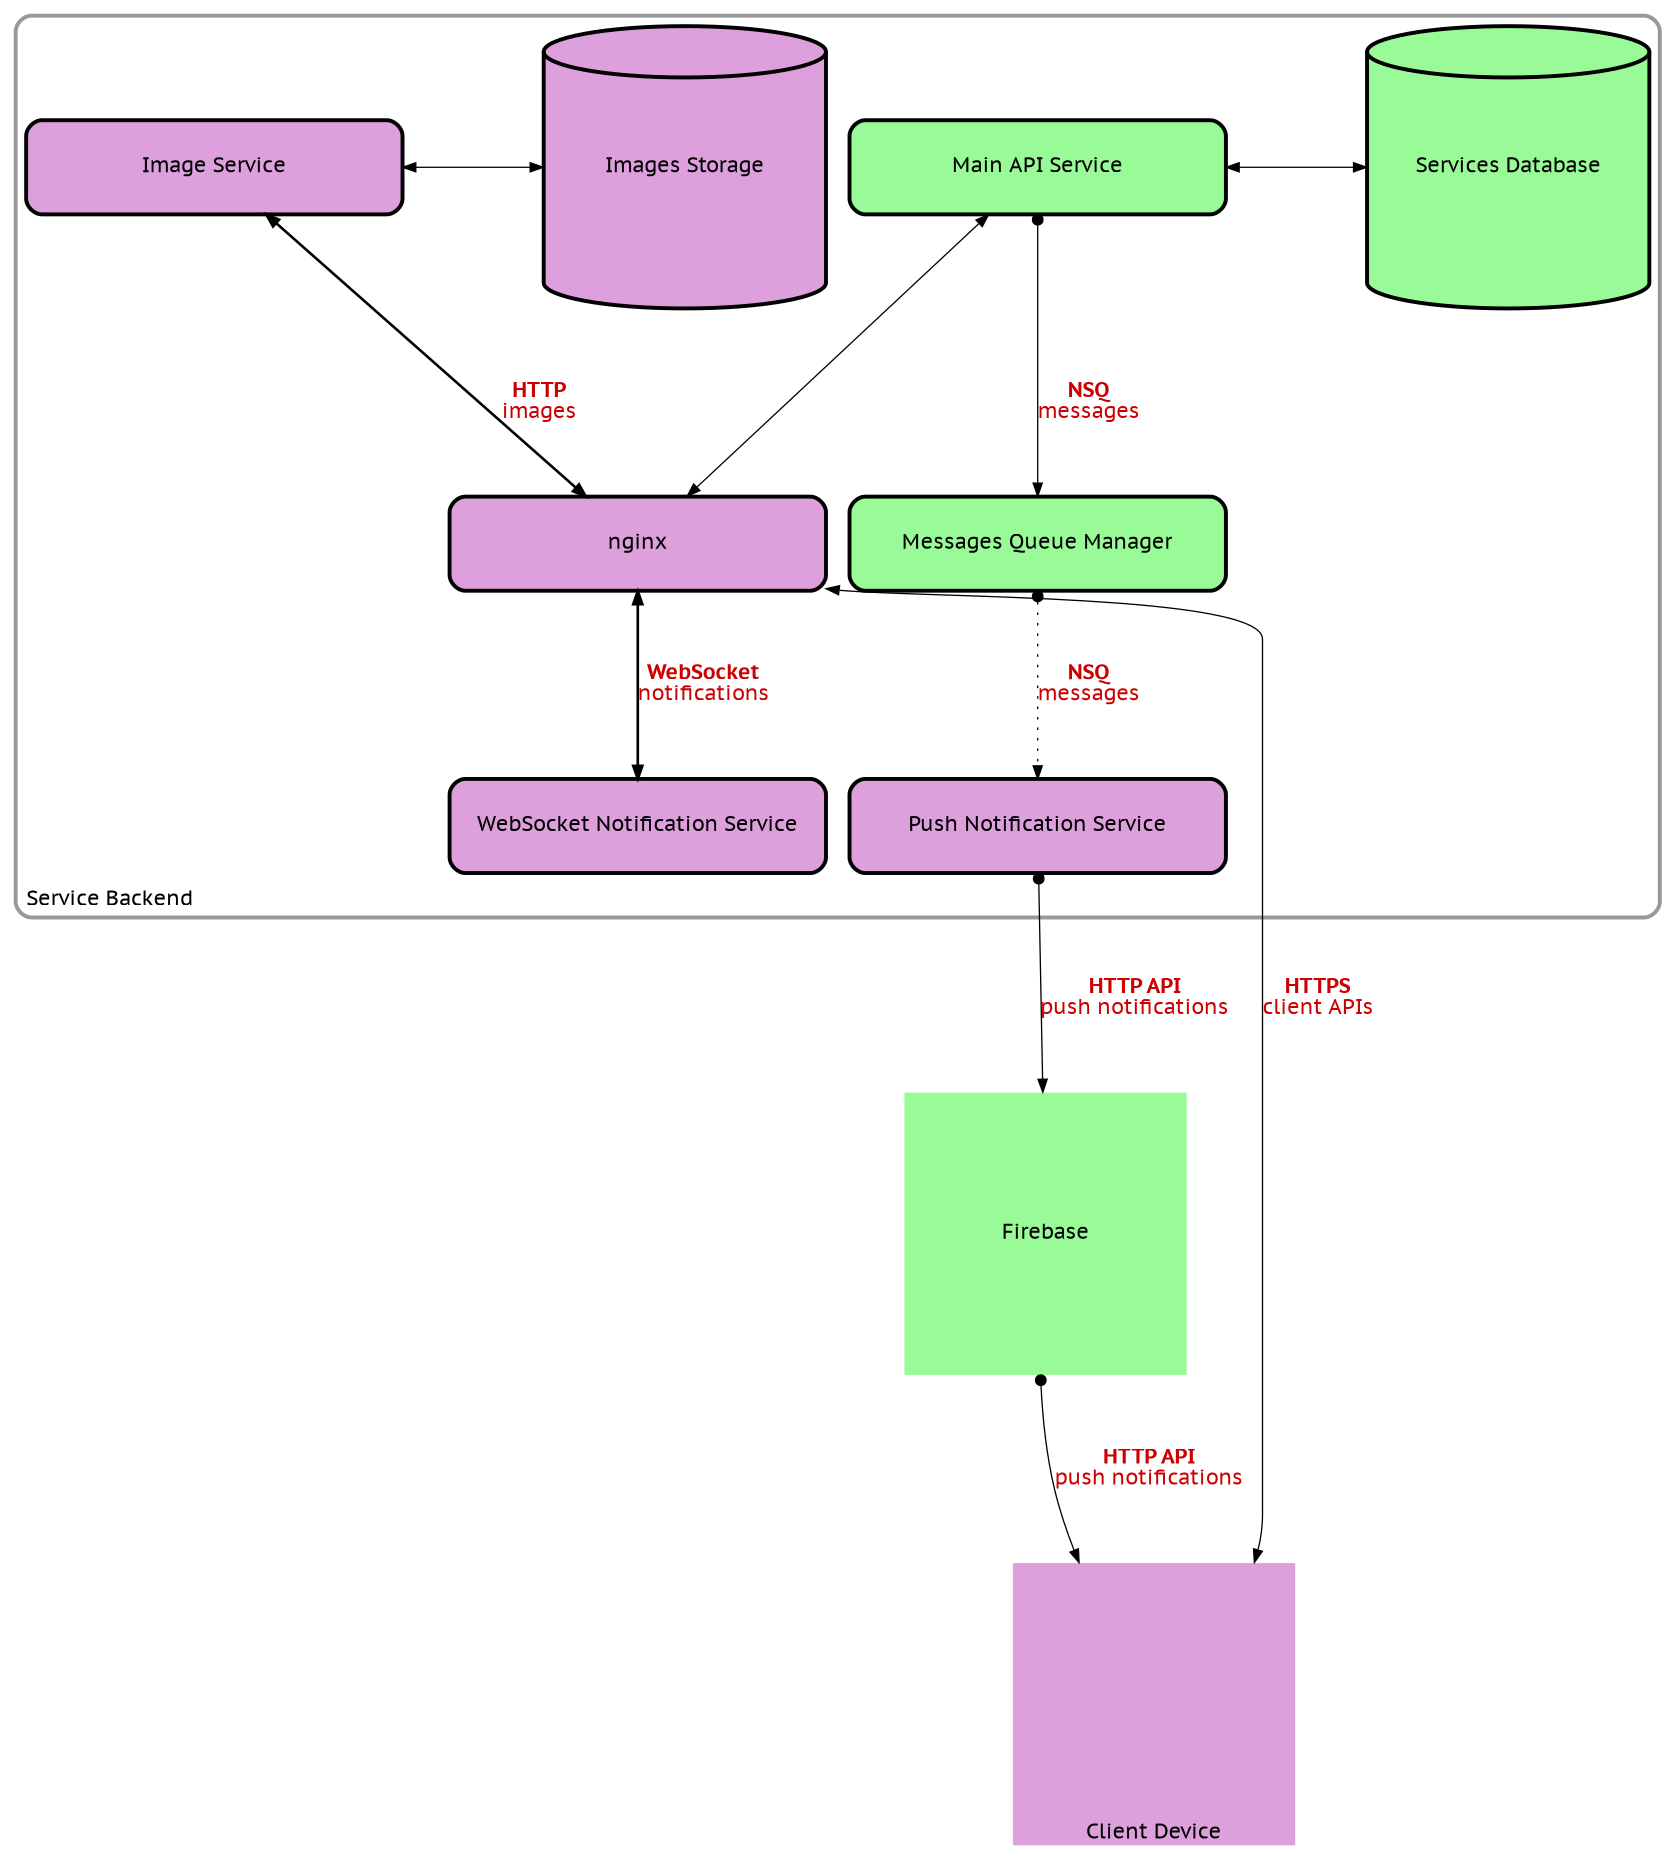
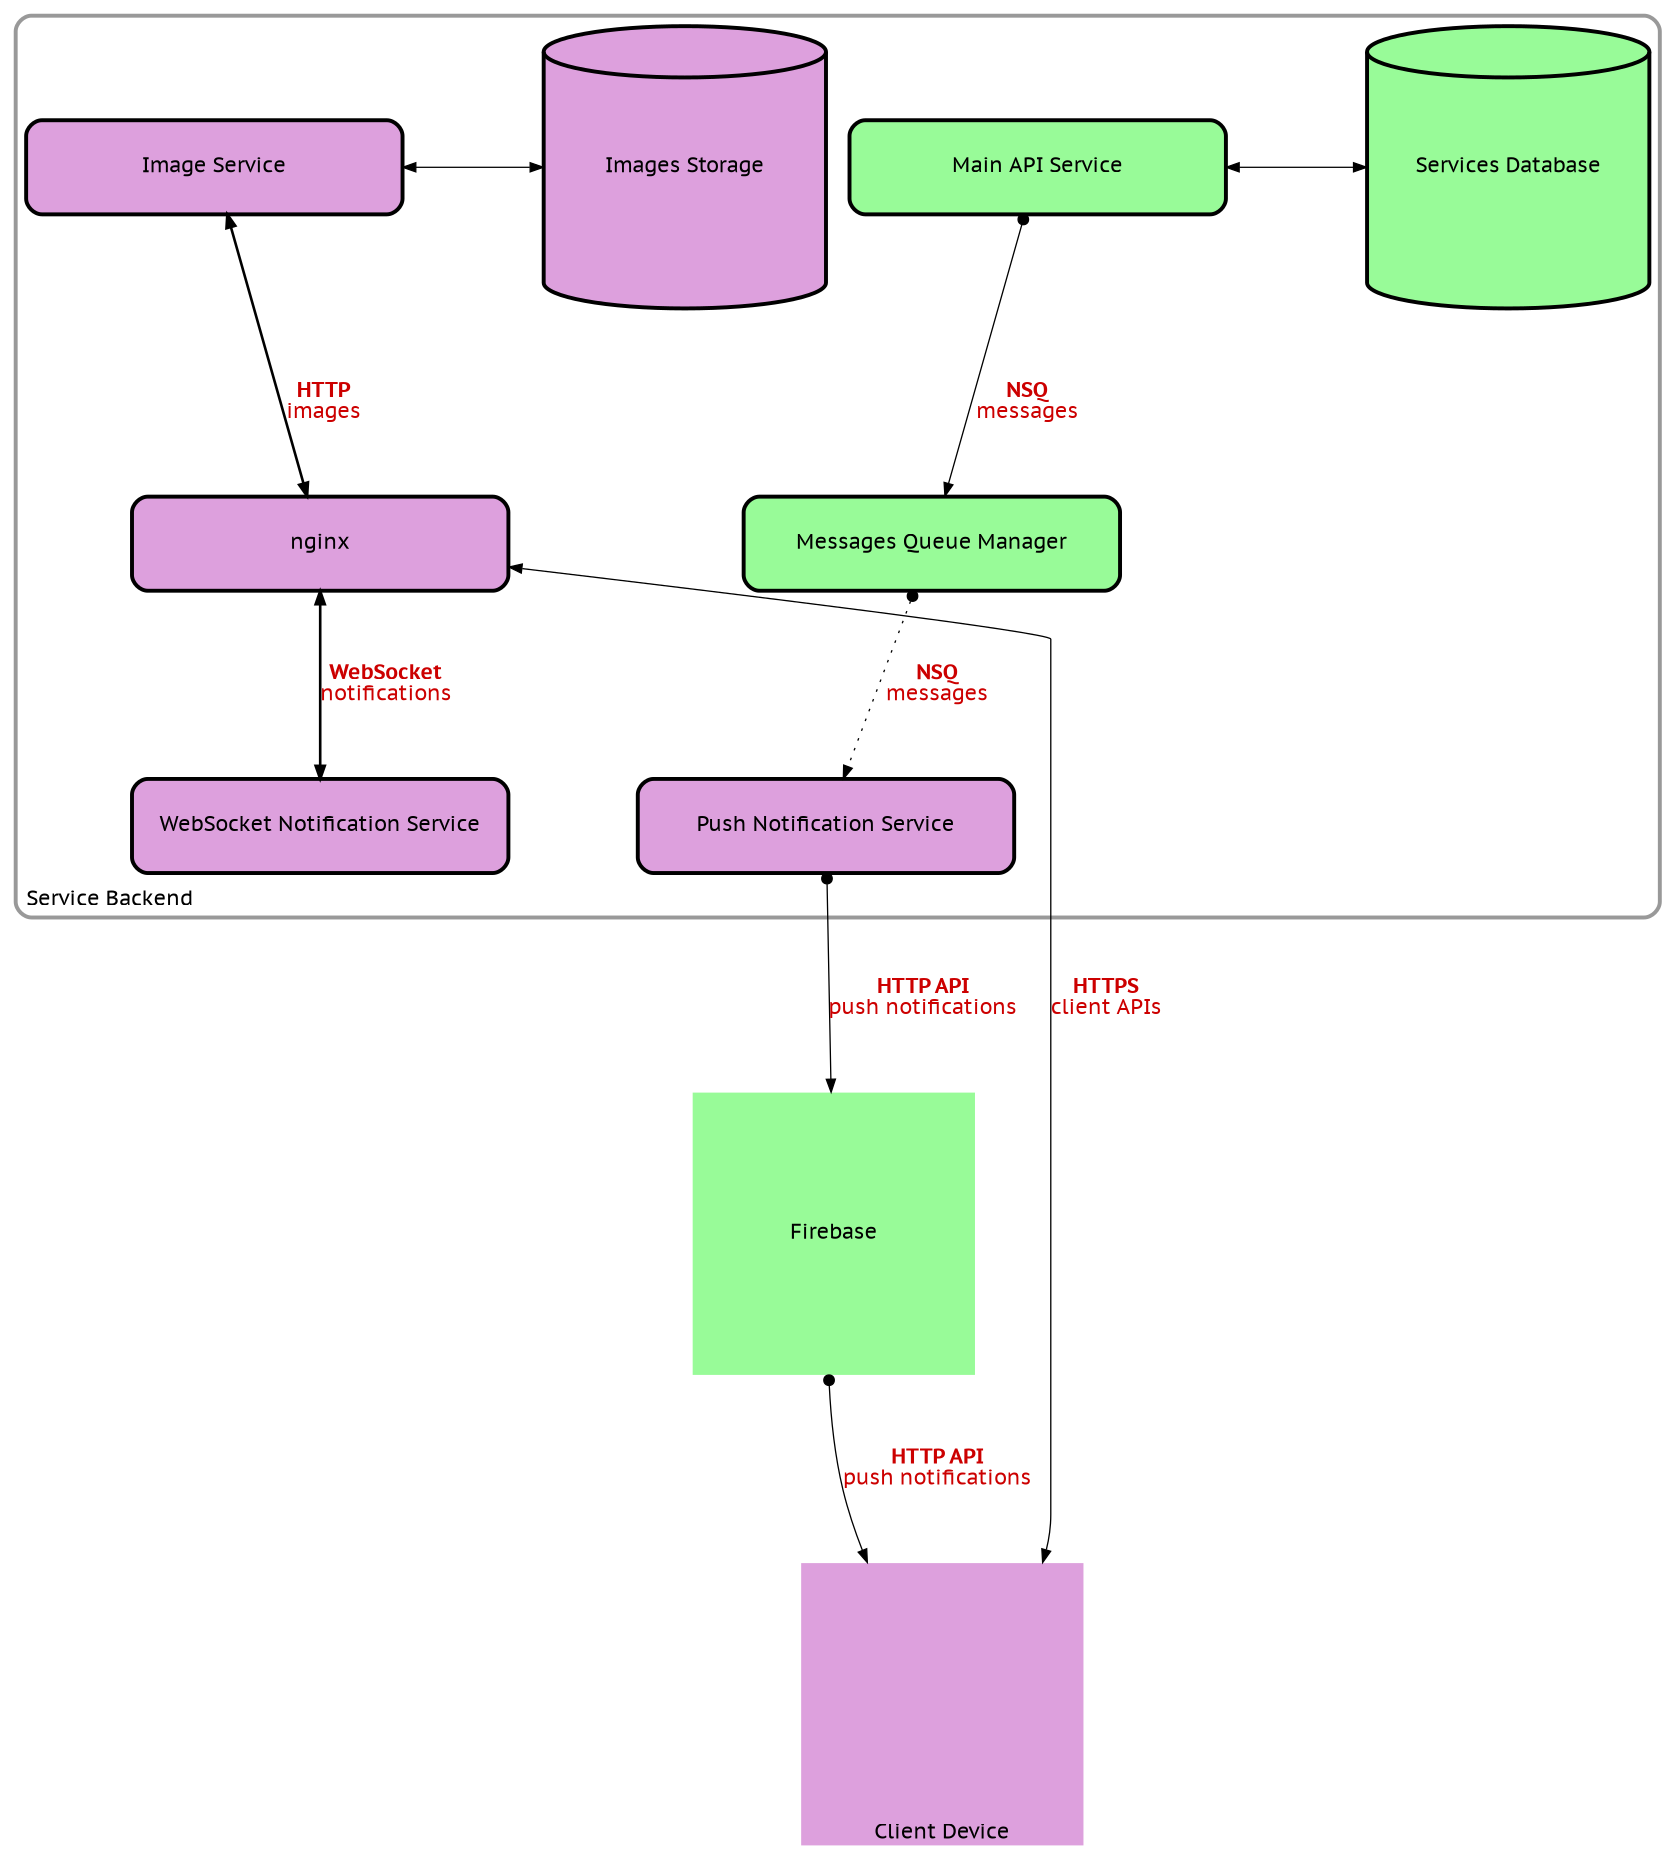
edge "Main API Service" -- "nginx": removed
